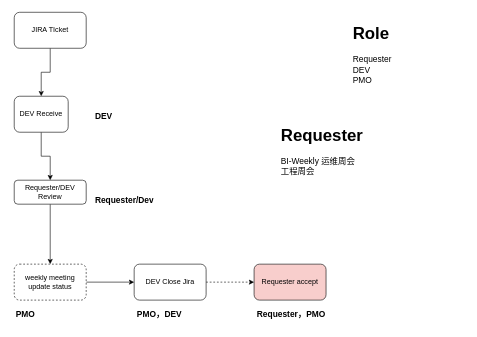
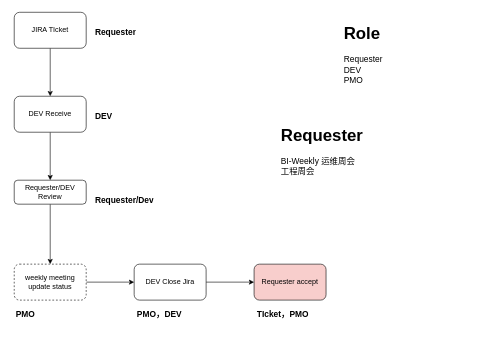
node "Requester": added
node "Role Requester DEV PMO": moved (407, 54) -> (398, 54)
node "DEV Receive": size 54x36 -> 72x36
edge "DEV Close Jira" -> "Requester accept": style dashed -> solid
node "Requester，PMO": label "Requester，PMO" -> "TIcket，PMO"
